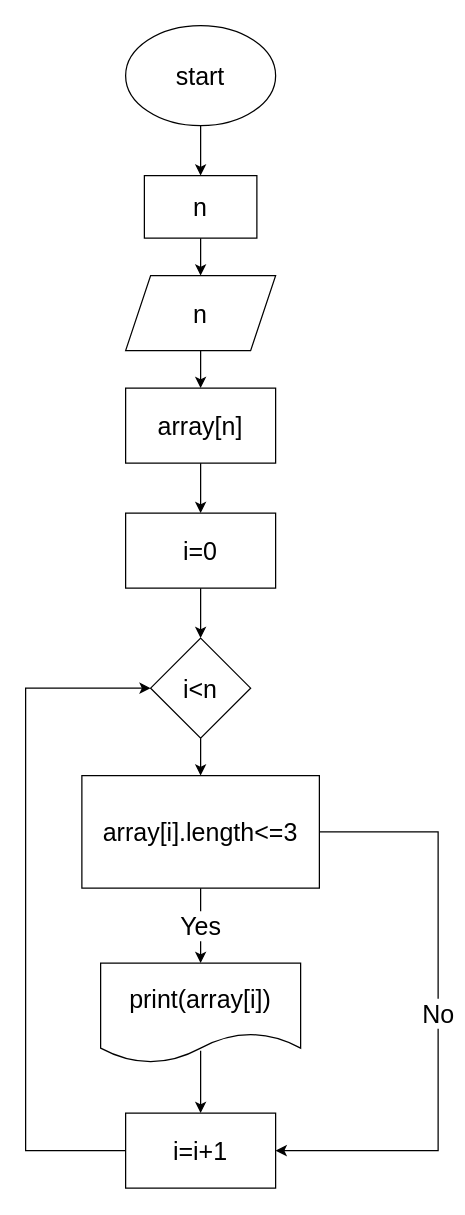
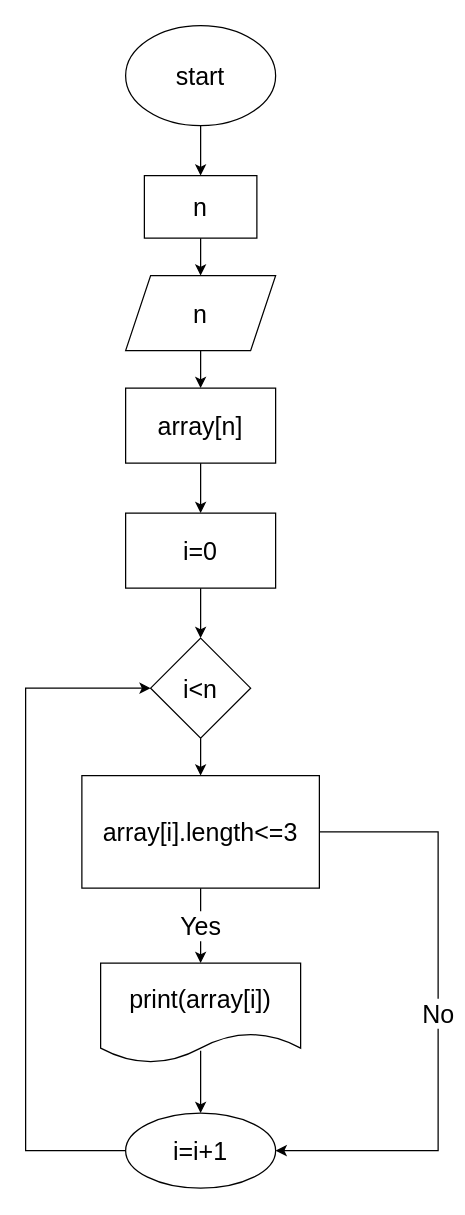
node "i=i+1": shape rectangle -> ellipse
